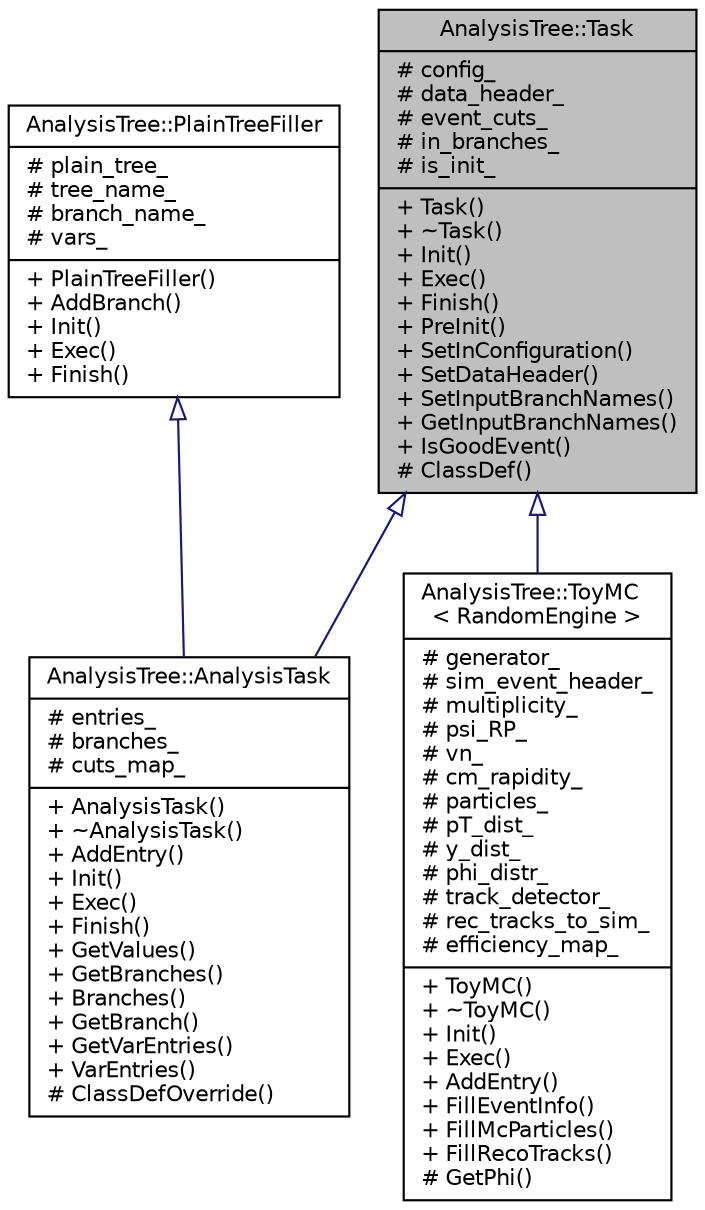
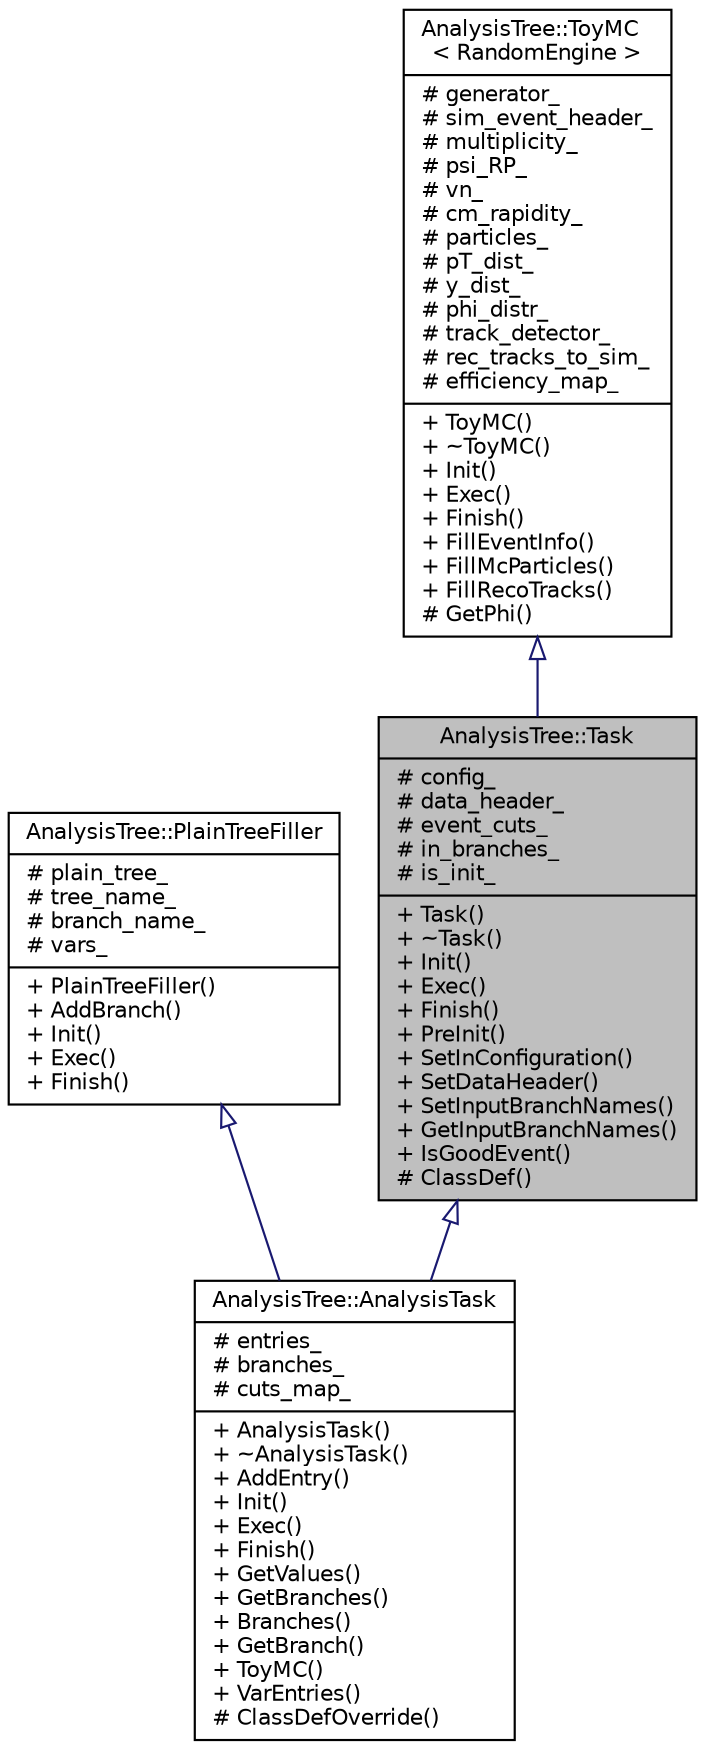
edge "AnalysisTree::ToyMC" -> "AnalysisTree::Task": reversed
node "AnalysisTree::AnalysisTask": text "+ GetVarEntries()" -> "+ ToyMC()"
node "AnalysisTree::ToyMC": text "+ AddEntry()" -> "+ Finish()"
